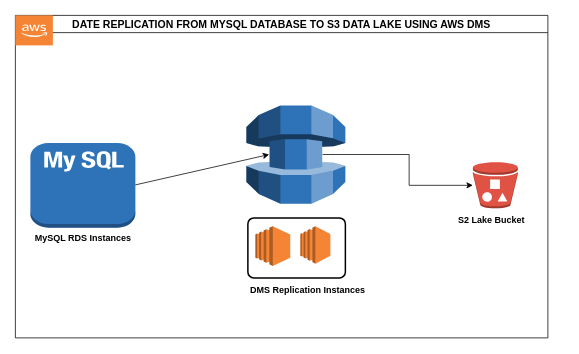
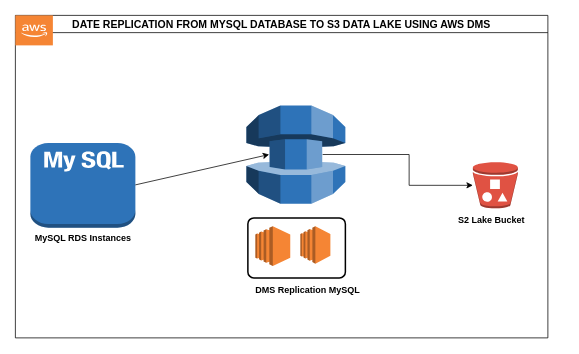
node "DMS Replication Instances": label "DMS Replication Instances" -> "DMS Replication MySQL"
